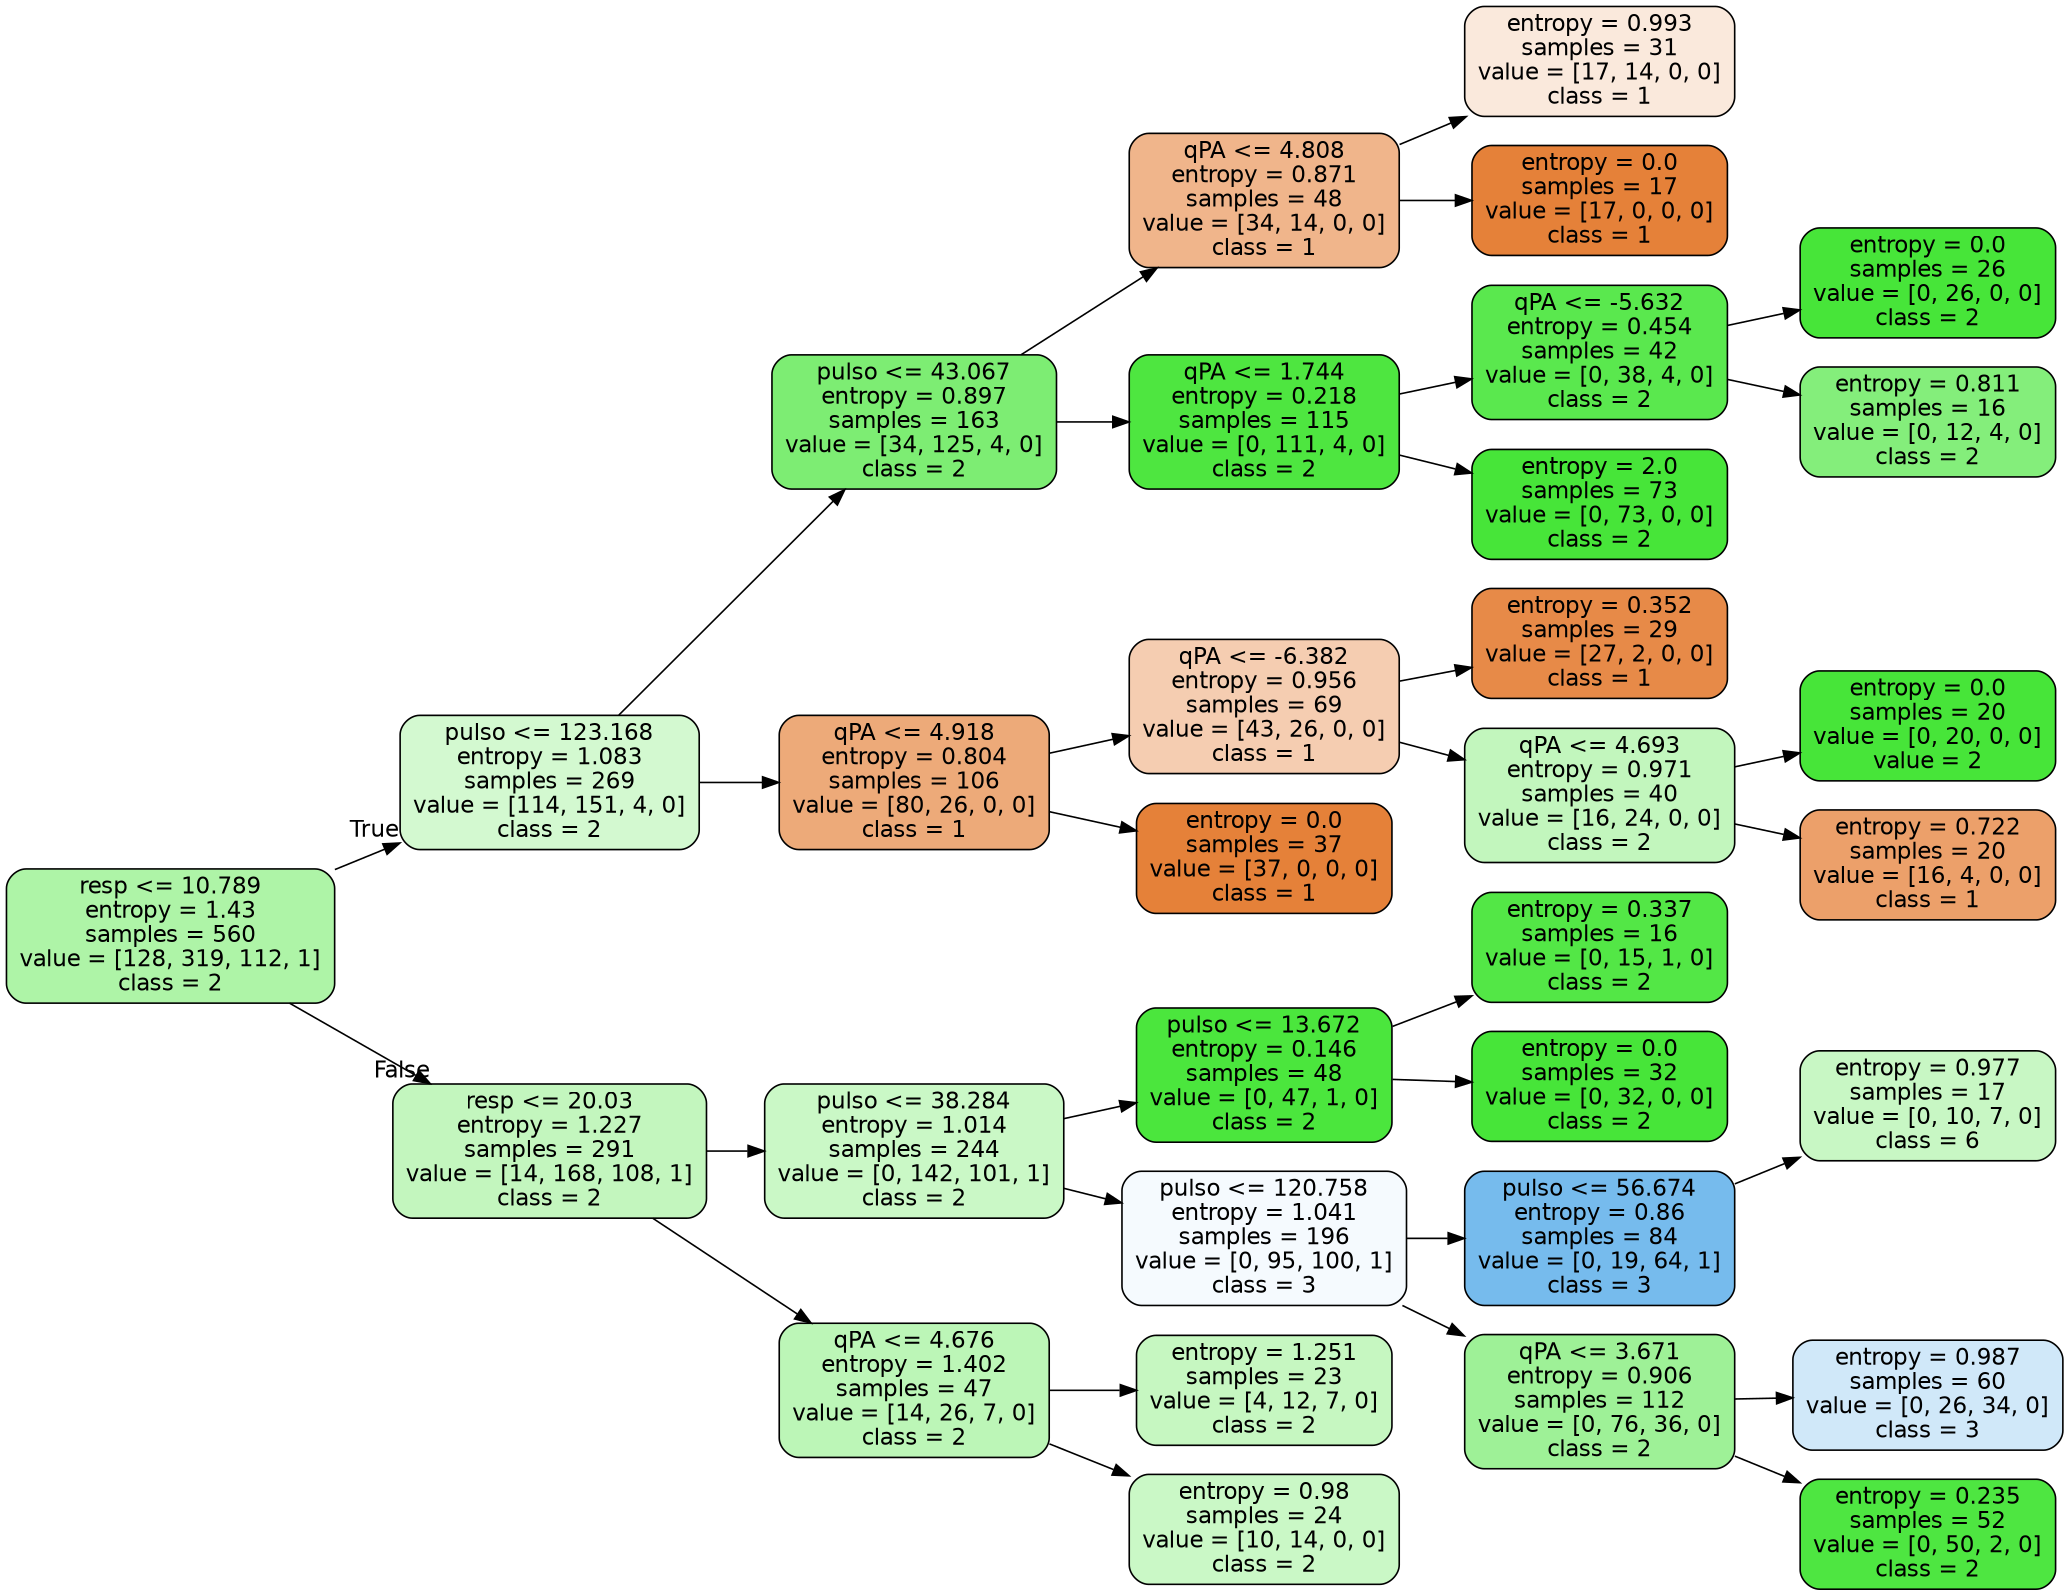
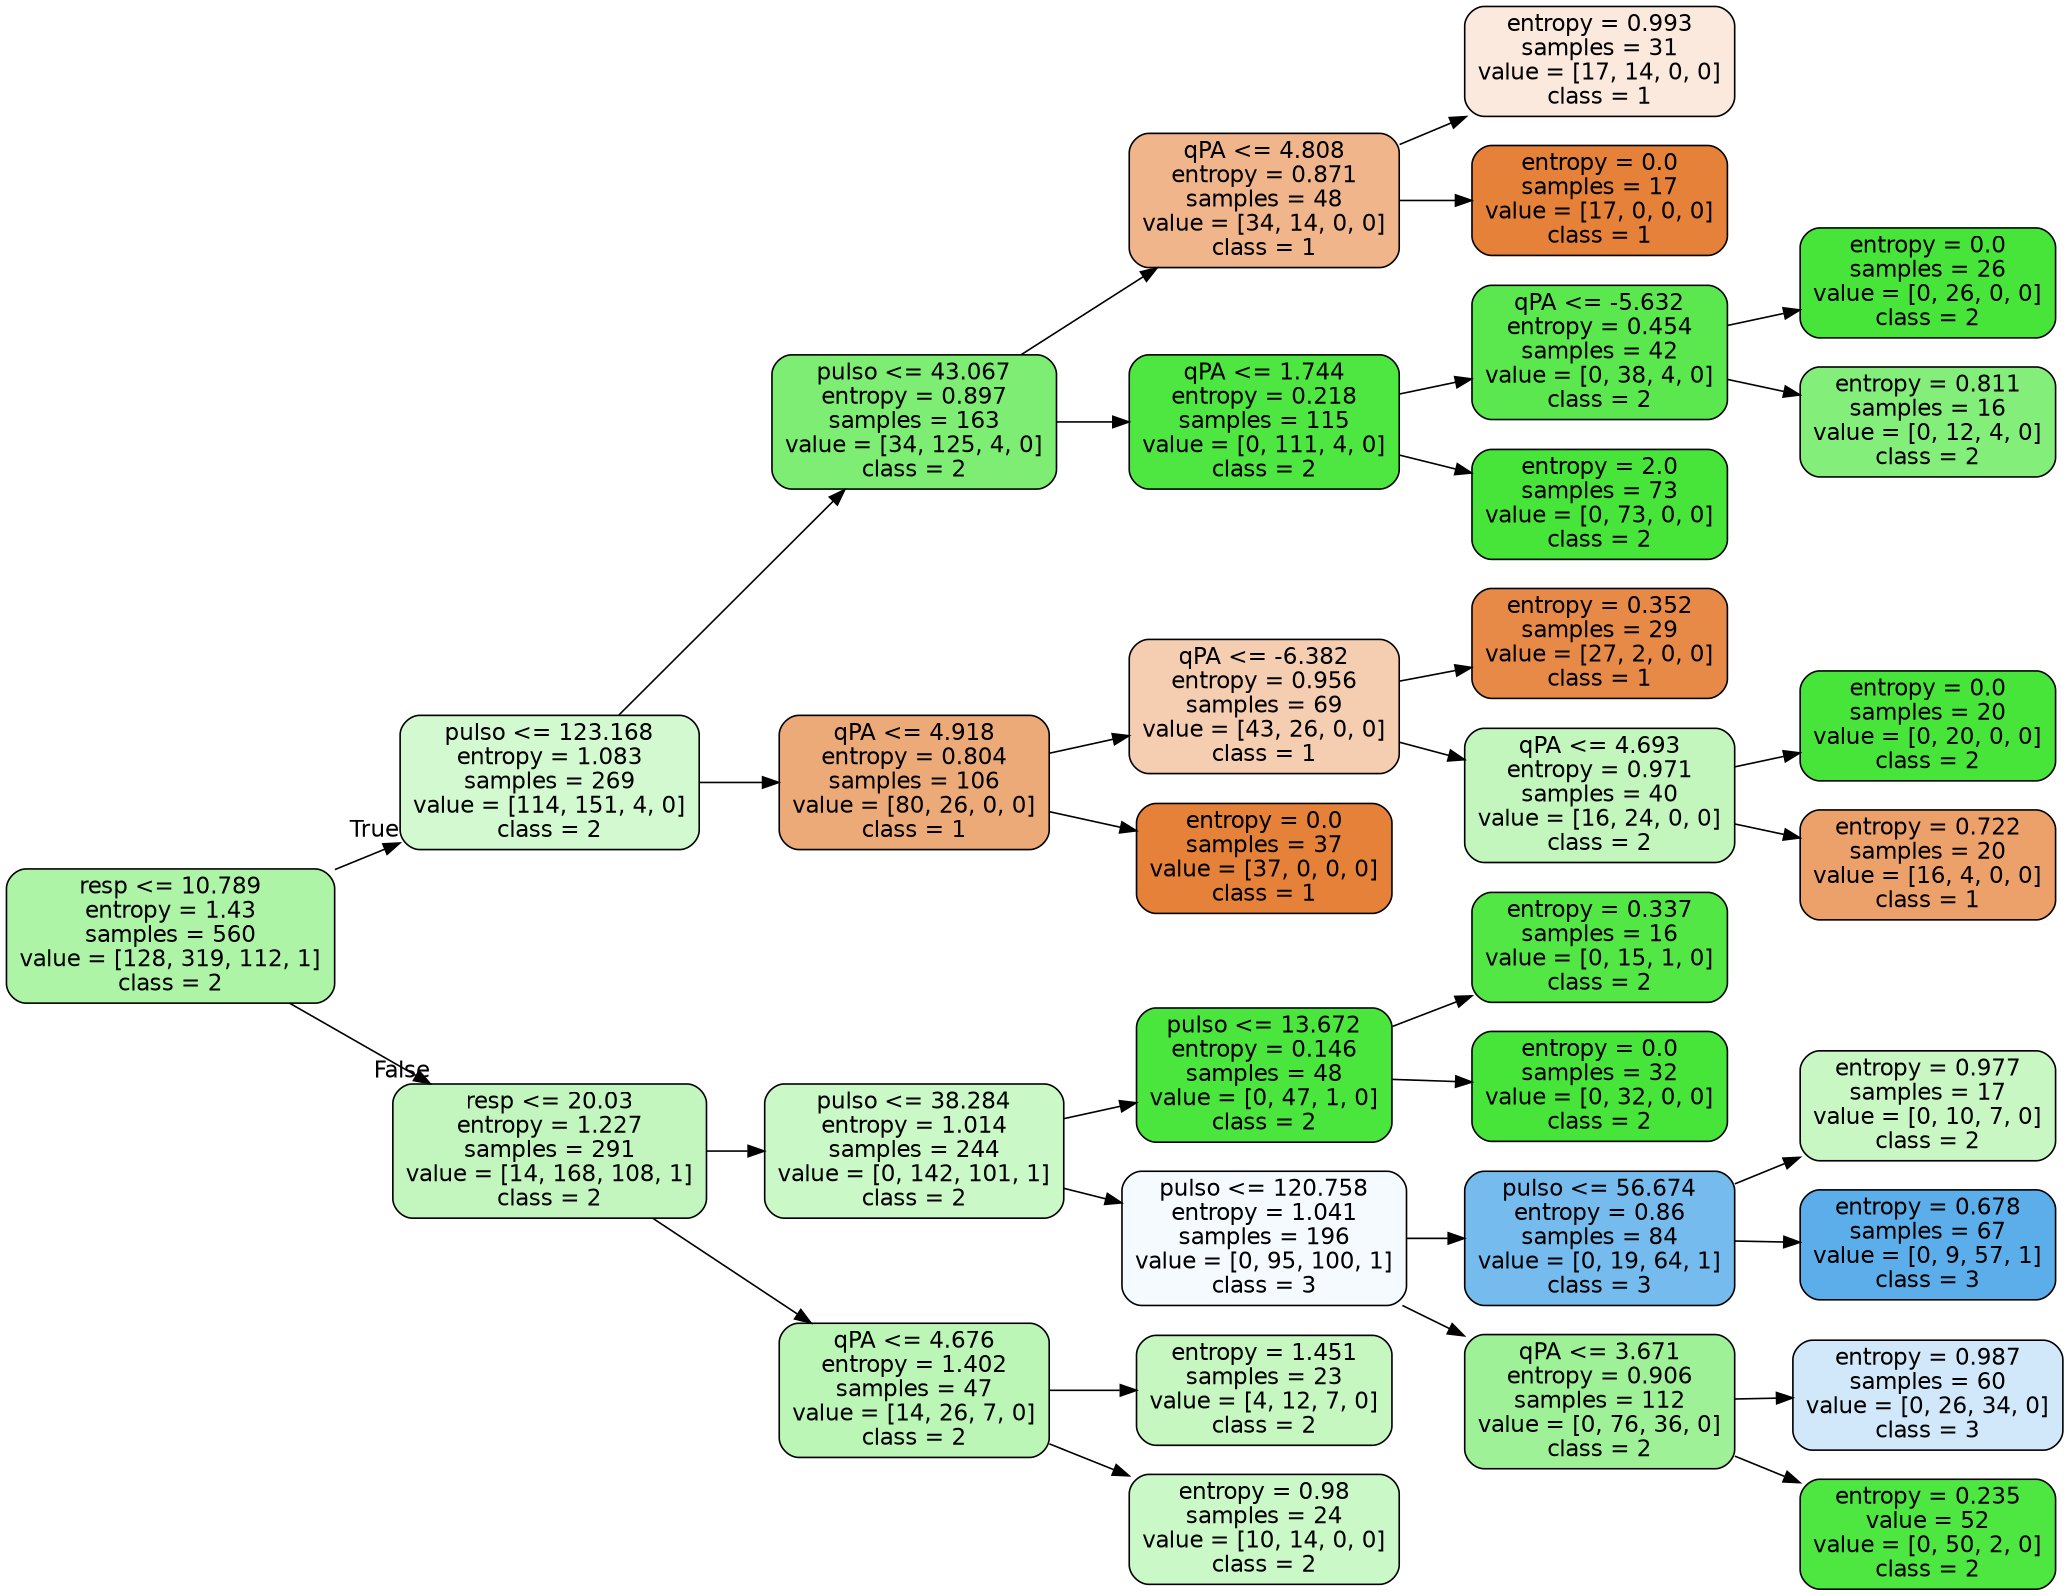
node "entropy = 0.0 samples = 20 value = [0, 20, 0, 0] value = 2": label "entropy = 0.0 samples = 20 value = [0, 20, 0, 0] value = 2" -> "entropy = 0.0 samples = 20 value = [0, 20, 0, 0] class = 2"
node "entropy = 0.977 samples = 17 value = [0, 10, 7, 0] class = 6": label "entropy = 0.977 samples = 17 value = [0, 10, 7, 0] class = 6" -> "entropy = 0.977 samples = 17 value = [0, 10, 7, 0] class = 2"
node "entropy = 0.678 samples = 67 value = [0, 9, 57, 1] class = 3": added
node "entropy = 1.251 samples = 23 value = [4, 12, 7, 0] class = 2": label "entropy = 1.251 samples = 23 value = [4, 12, 7, 0] class = 2" -> "entropy = 1.451 samples = 23 value = [4, 12, 7, 0] class = 2"
node "entropy = 0.235 samples = 52 value = [0, 50, 2, 0] class = 2": label "entropy = 0.235 samples = 52 value = [0, 50, 2, 0] class = 2" -> "entropy = 0.235 value = 52 value = [0, 50, 2, 0] class = 2"
